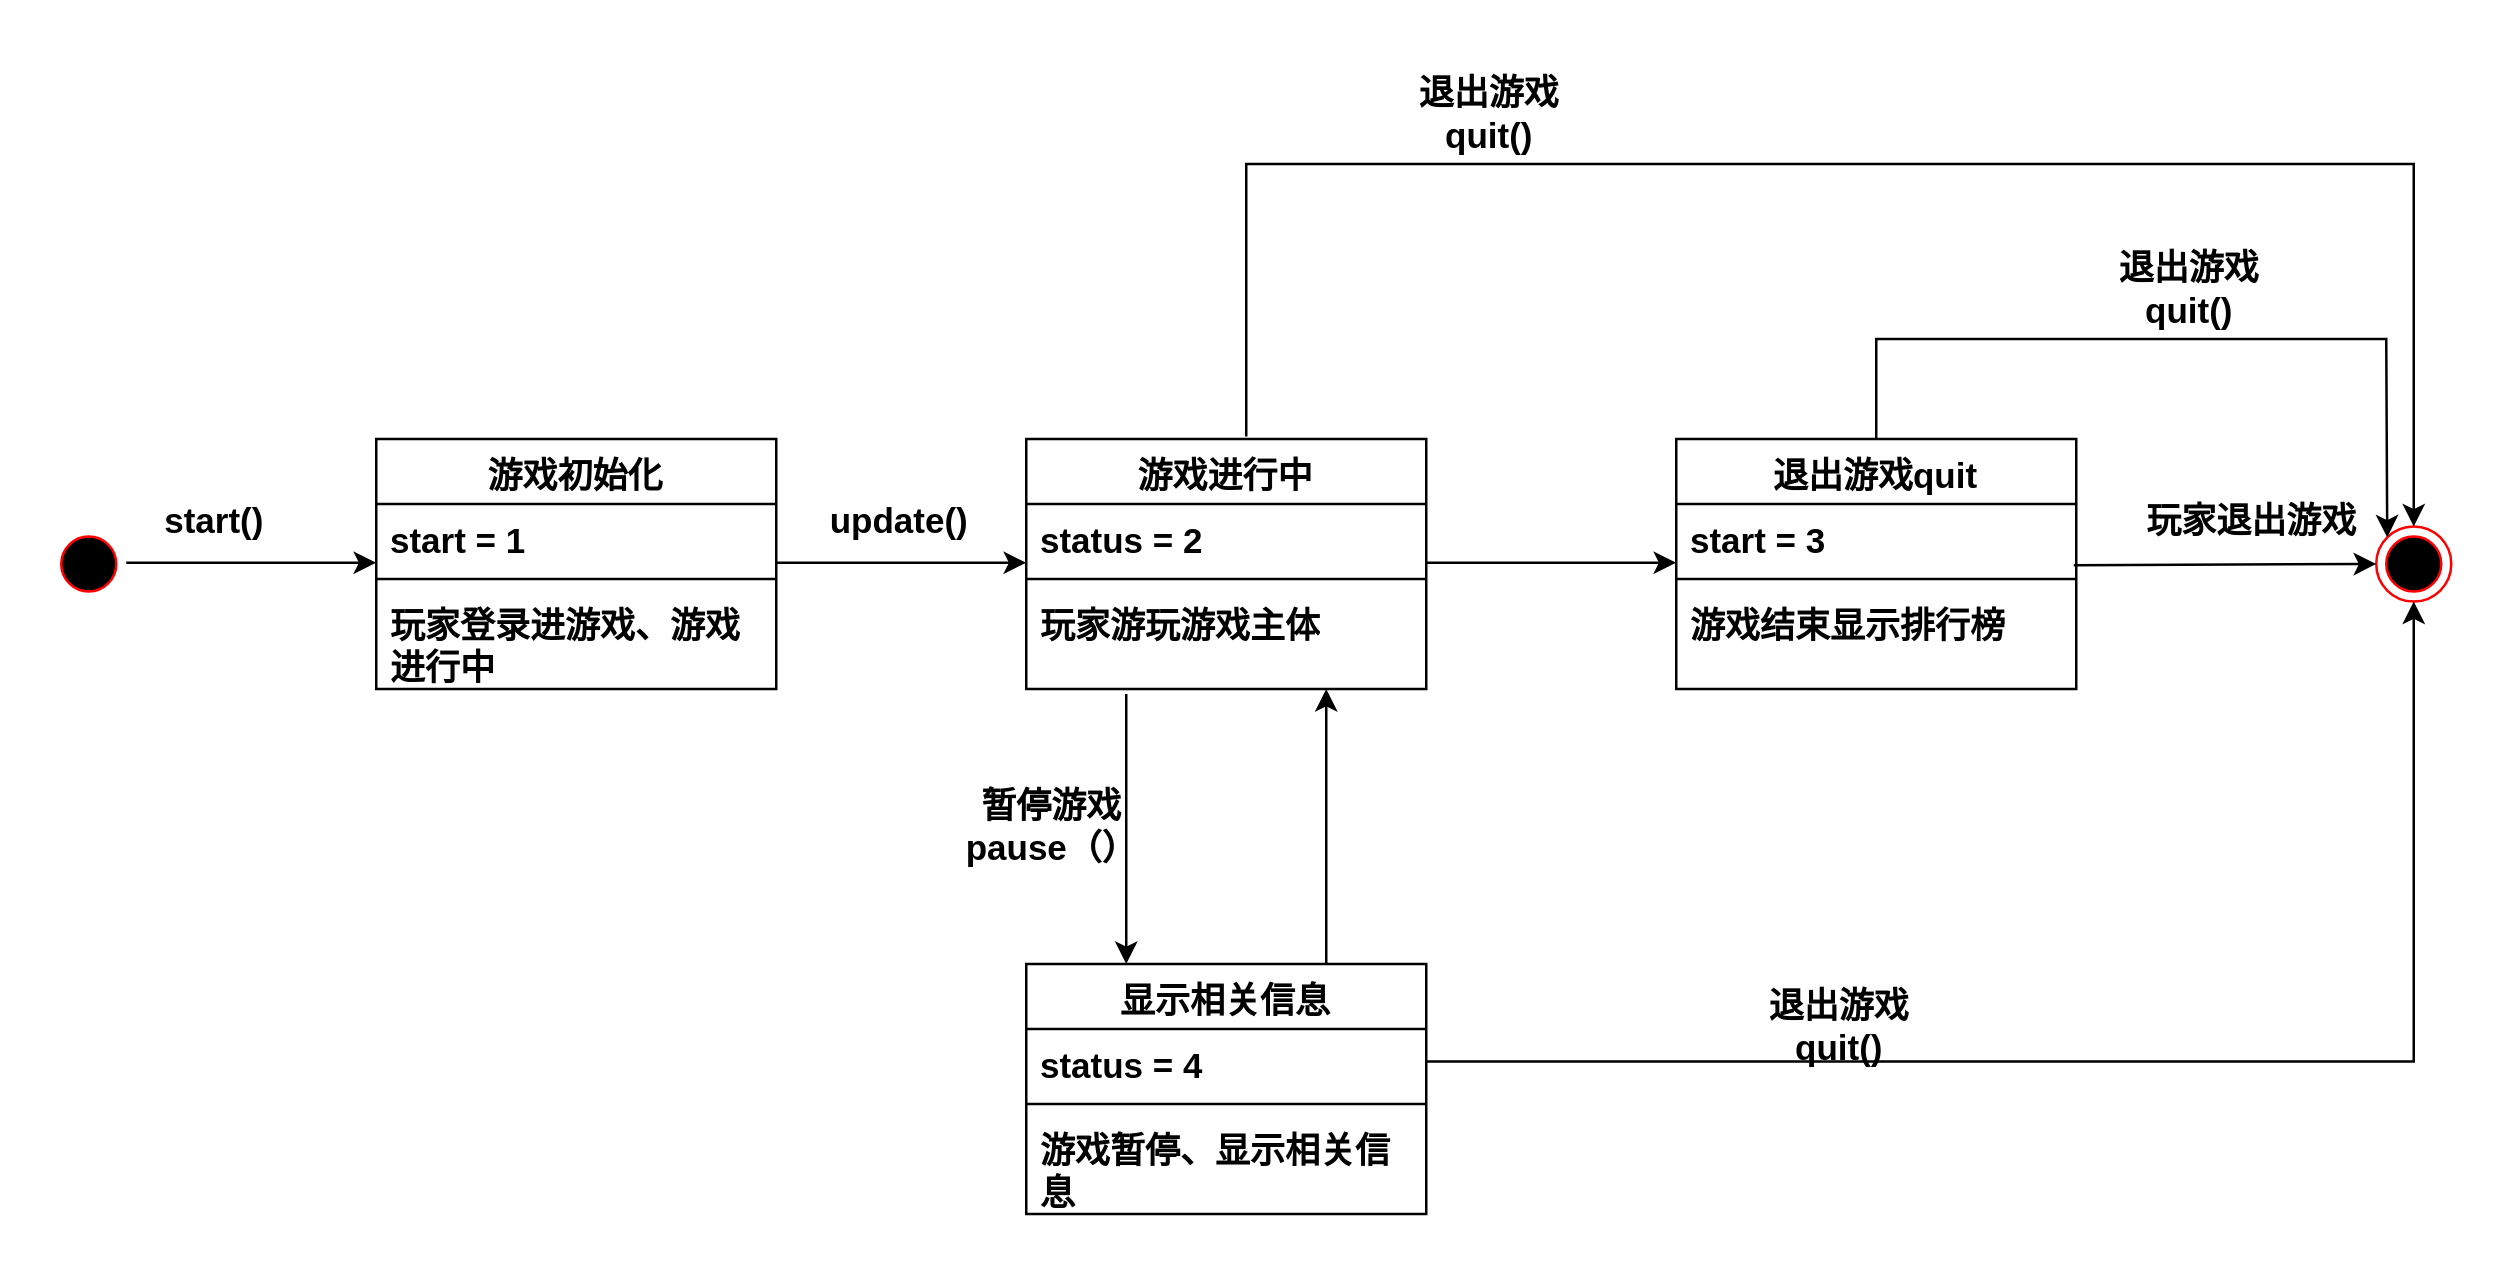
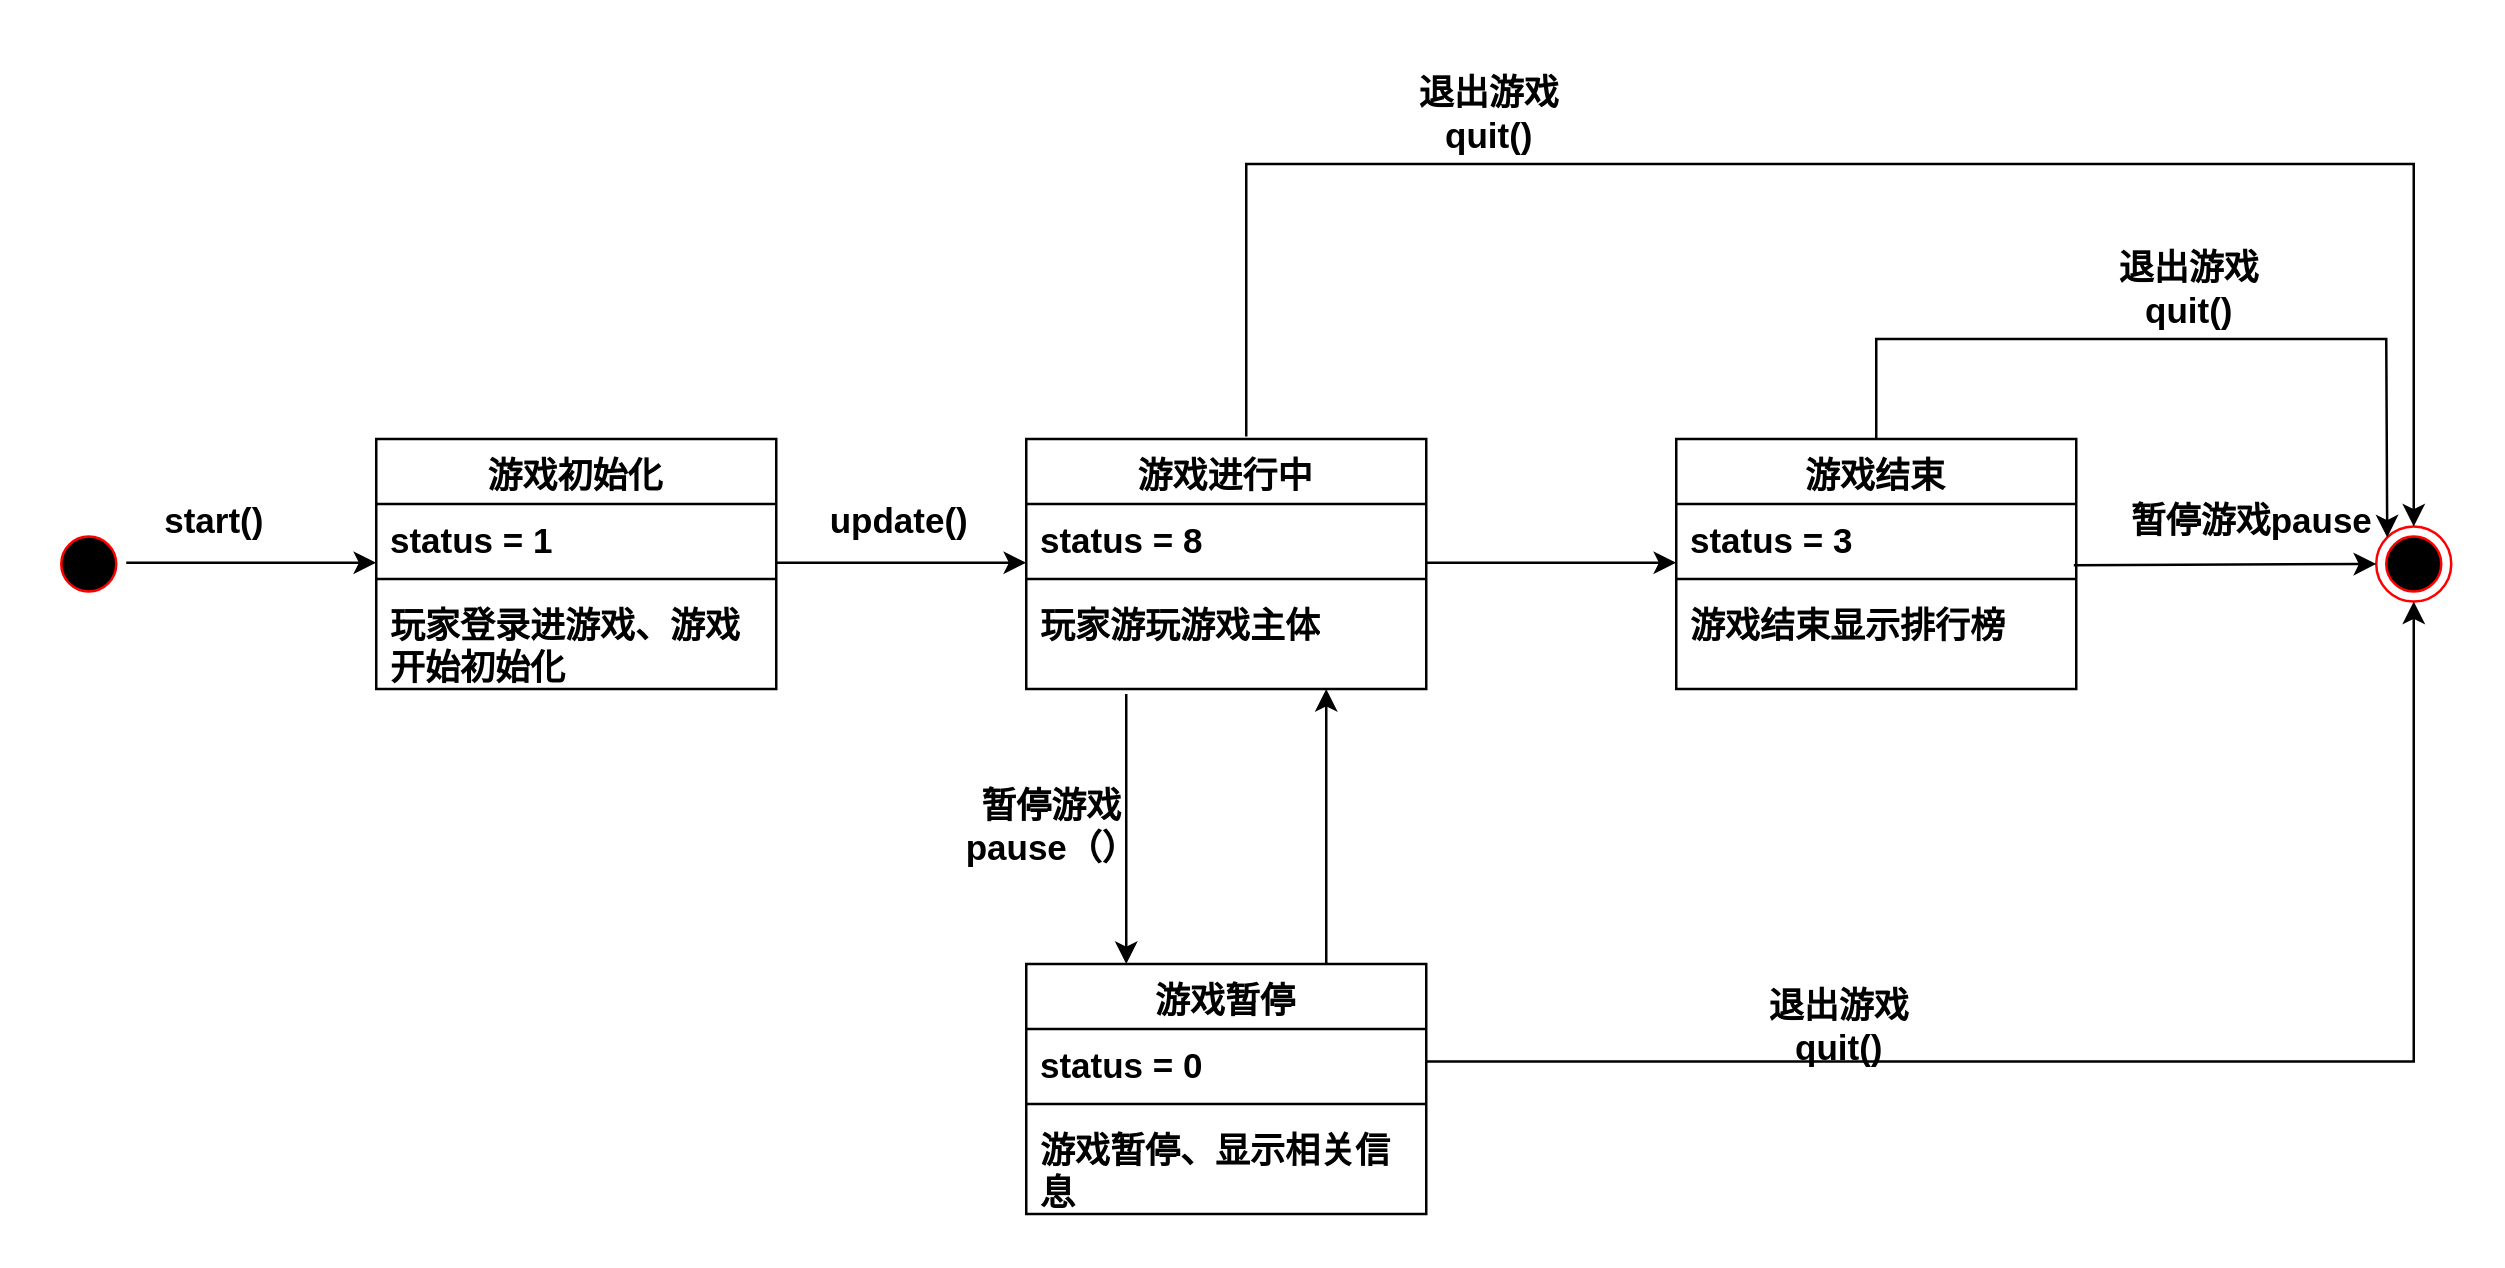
node "退出游戏quit": label "退出游戏quit" -> "游戏结束"
node "玩家退出游戏": label "玩家退出游戏" -> "暂停游戏pause"
node "start = 1": label "start = 1" -> "status = 1"
node "status = 2": label "status = 2" -> "status = 8"
node "start = 3": label "start = 3" -> "status = 3"
node "玩家登录进游戏、游戏进行中": label "玩家登录进游戏、游戏进行中" -> "玩家登录进游戏、游戏开始初始化"
node "显示相关信息": label "显示相关信息" -> "游戏暂停"
node "status = 4": label "status = 4" -> "status = 0"
